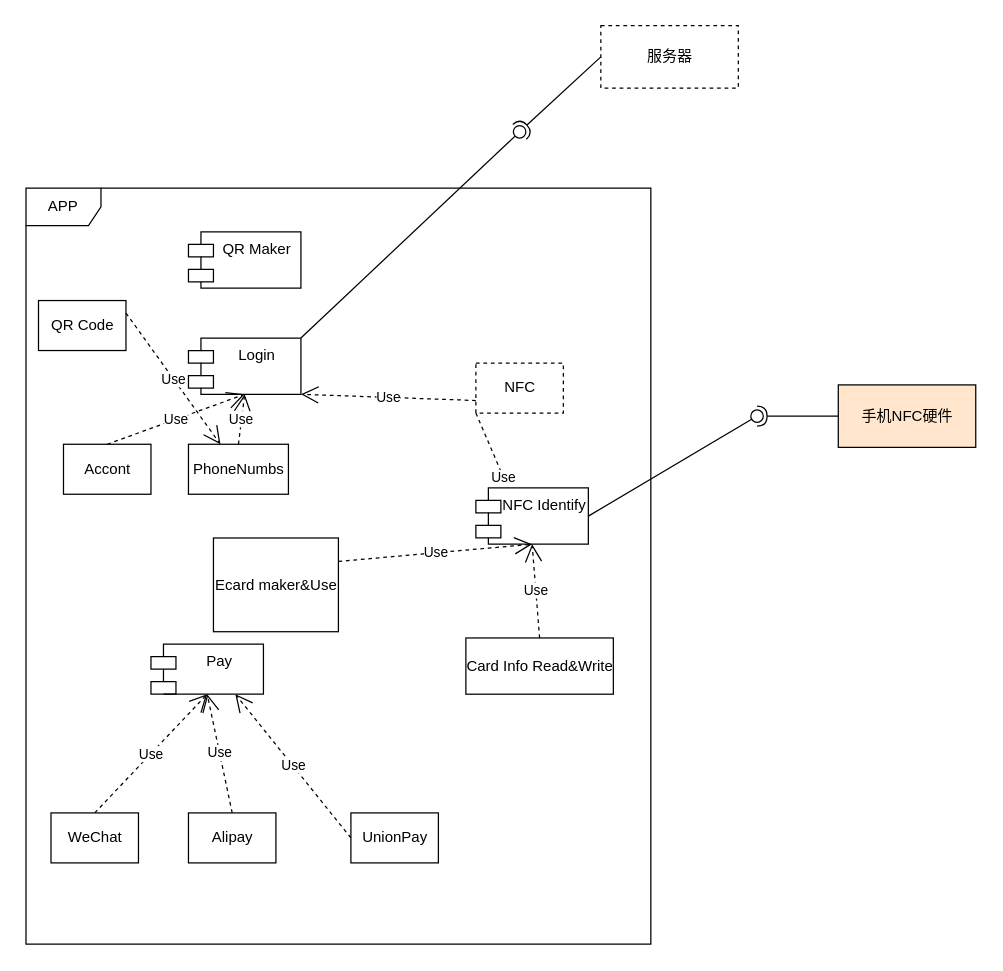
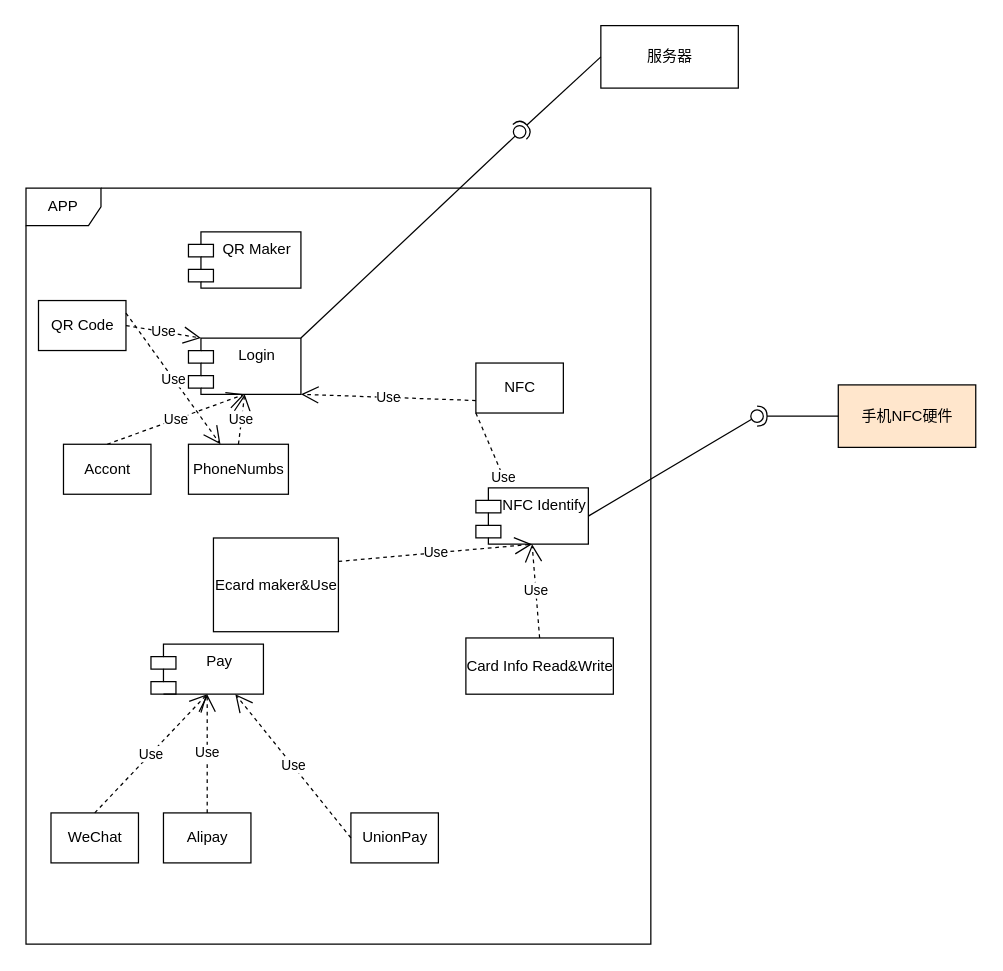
node "服务器": style dashed -> solid
edge "QR Code" -> "Login": added, label "Use"
node "NFC": style dashed -> solid
node "Alipay": moved (232, 838) -> (207, 838)
